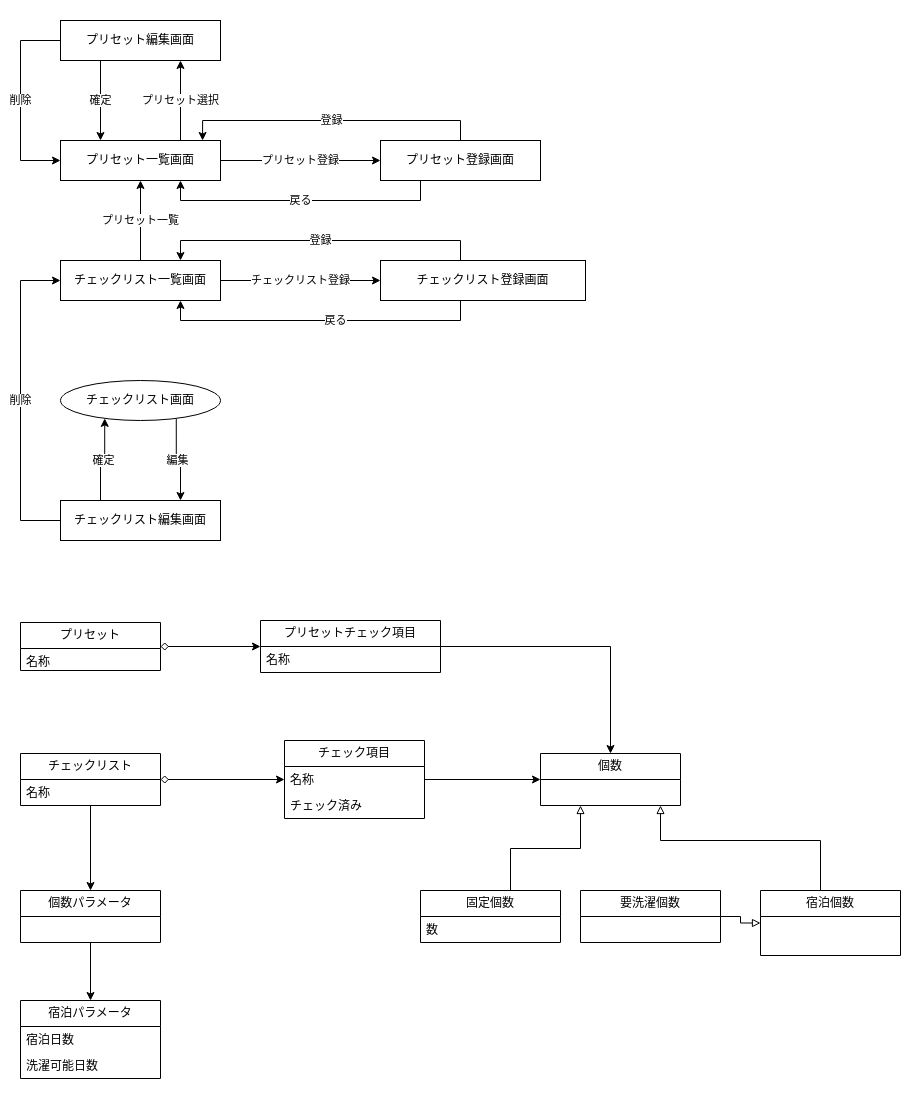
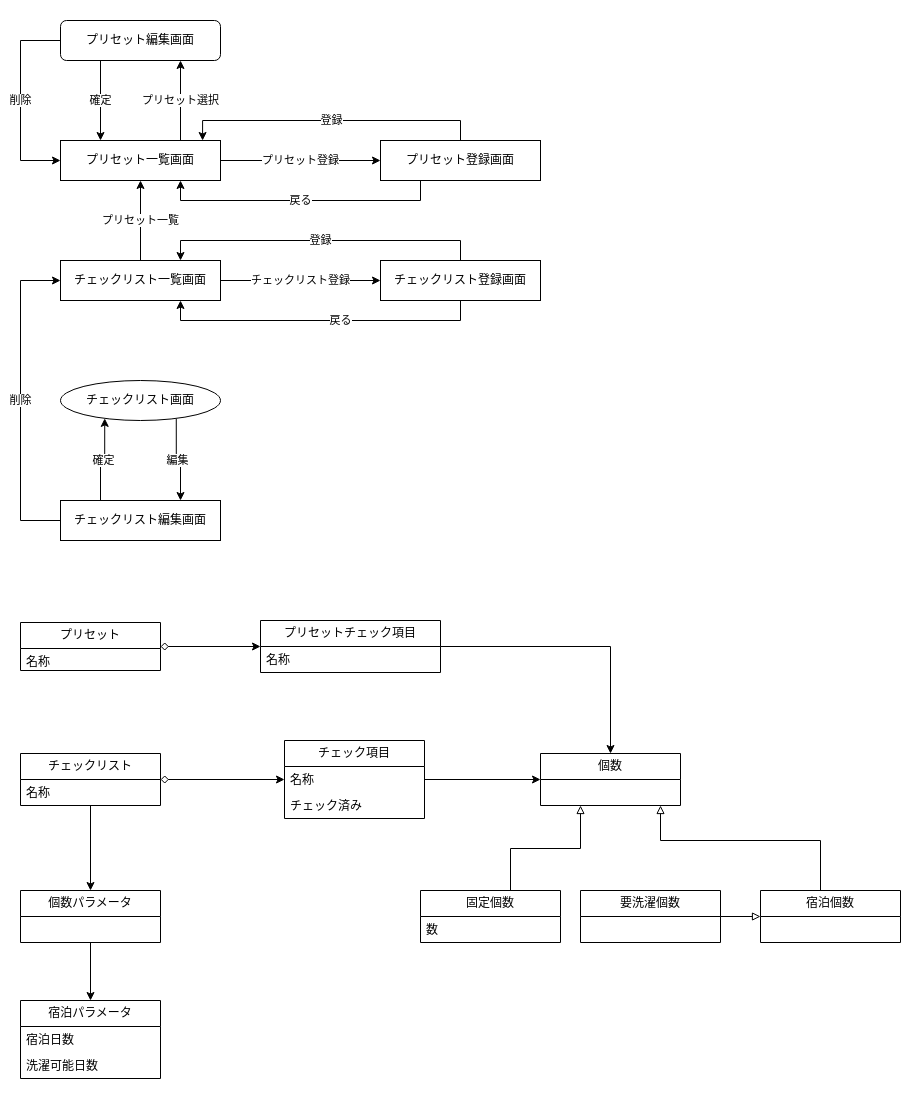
node "プリセット編集画面": shape rectangle -> rounded rectangle
node "チェックリスト登録画面": size 205x40 -> 160x40
node "宿泊個数": size 140x65 -> 140x52
